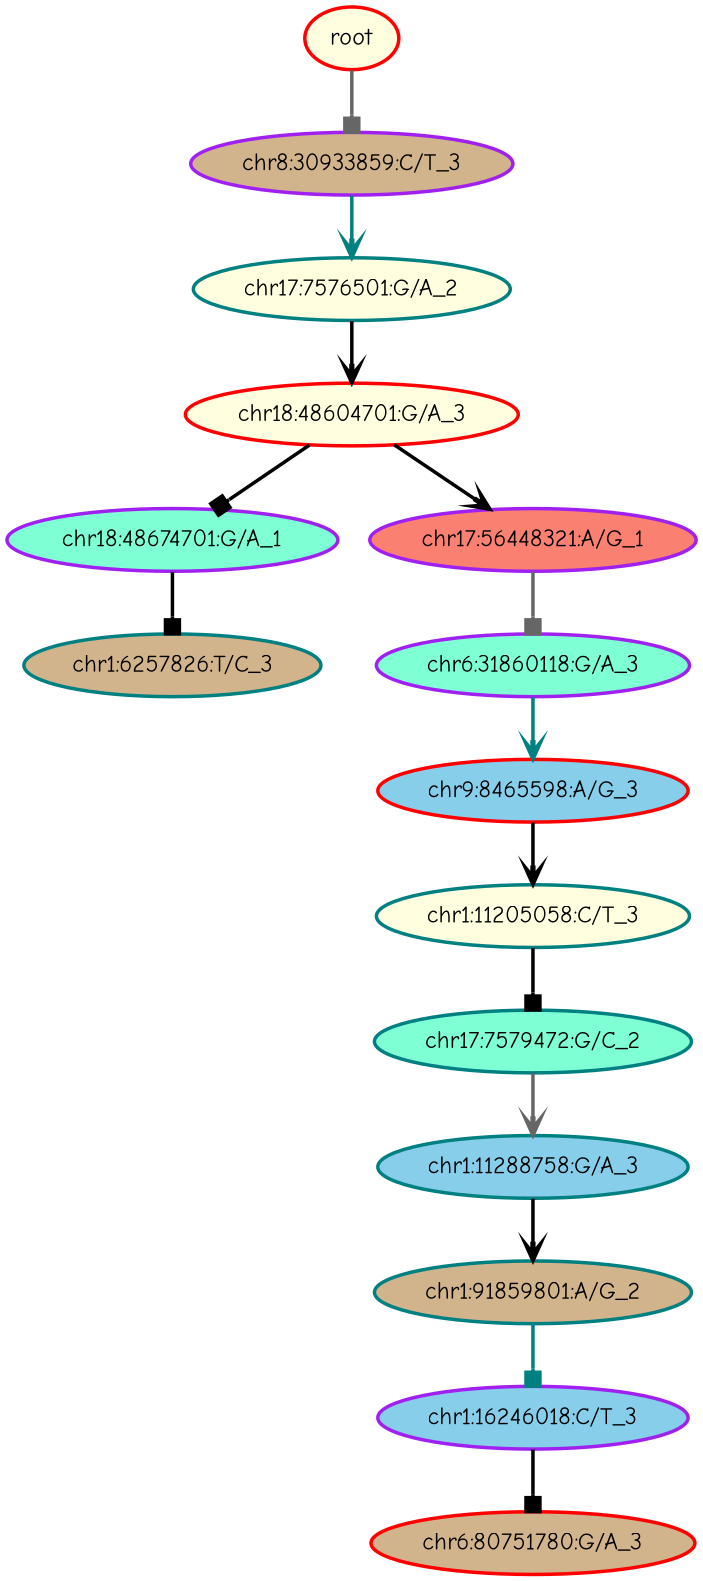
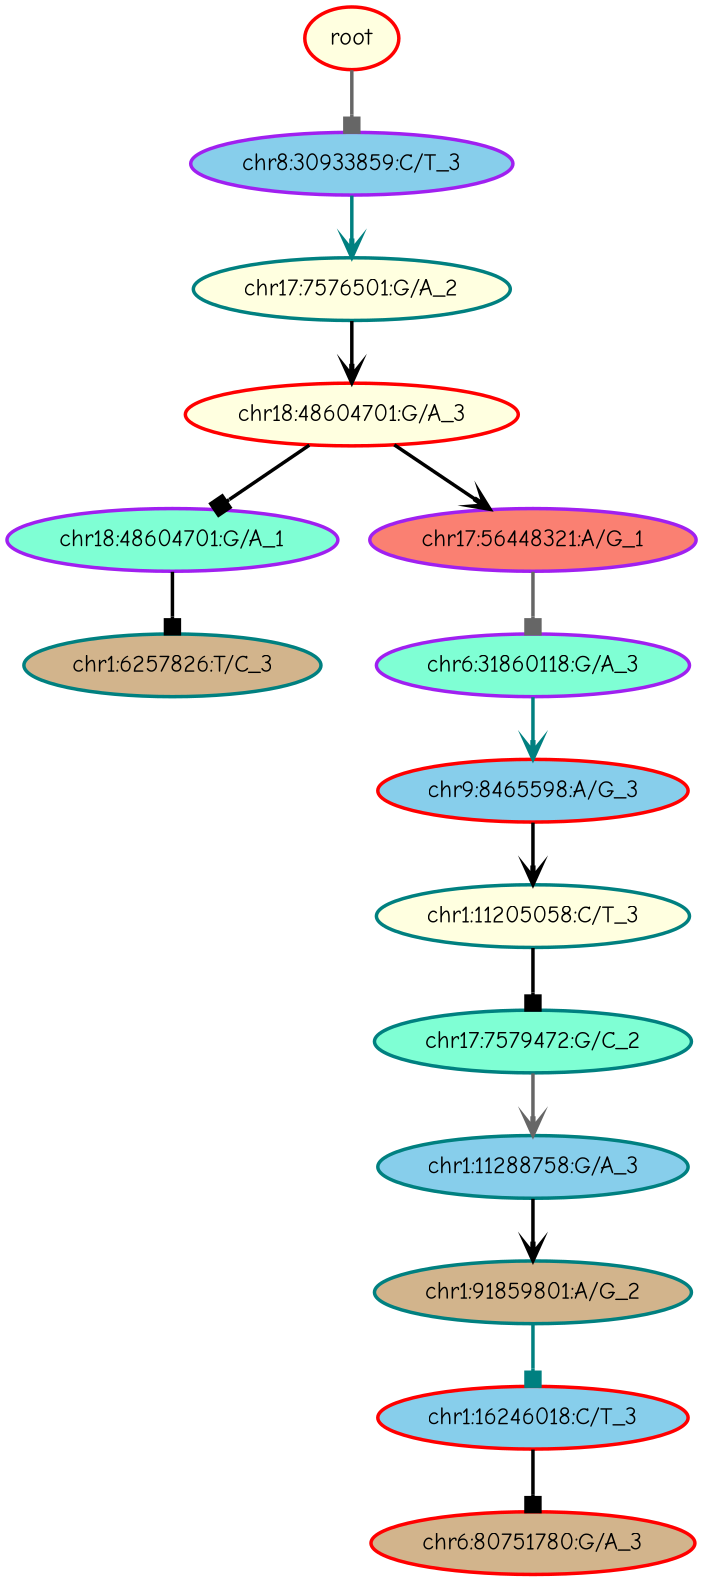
node "chr8:30933859:C/T_3": fillcolor tan -> skyblue
node "chr18:48674701:G/A_1": label "chr18:48674701:G/A_1" -> "chr18:48604701:G/A_1"
node "chr1:16246018:C/T_3": color purple -> red
